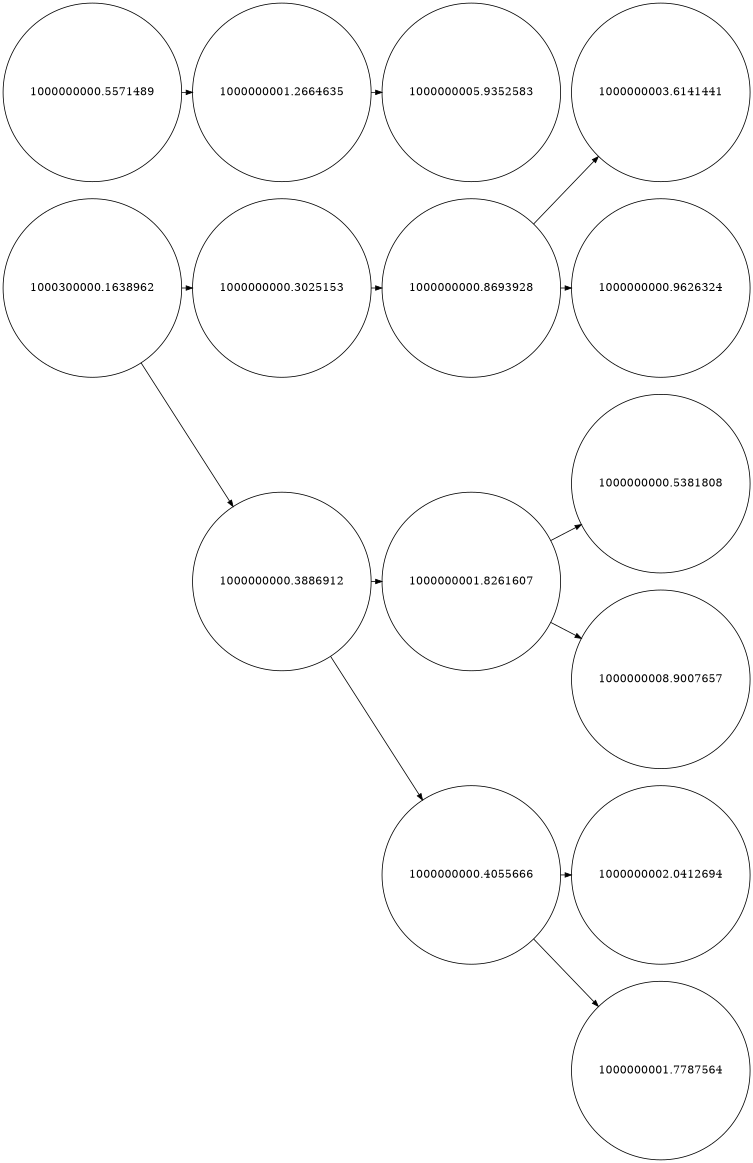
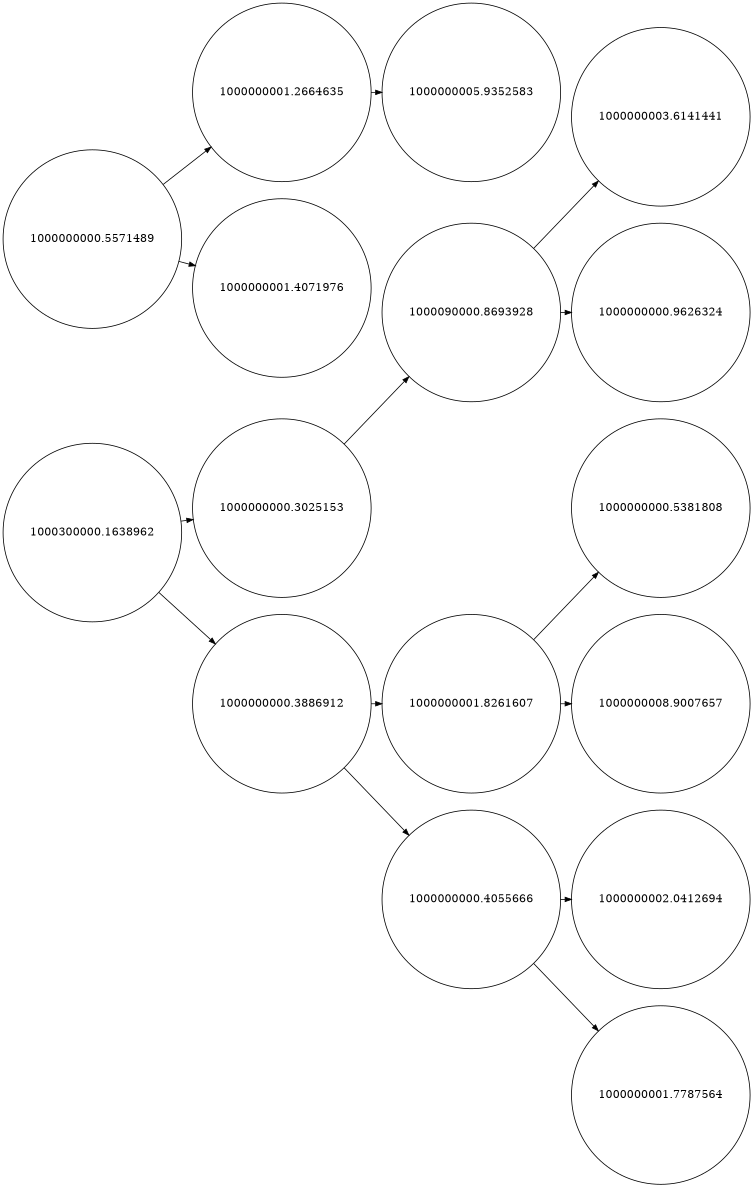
node "1000000001.4071976": added
node "1000000000.8693928": label "1000000000.8693928" -> "1000090000.8693928"
